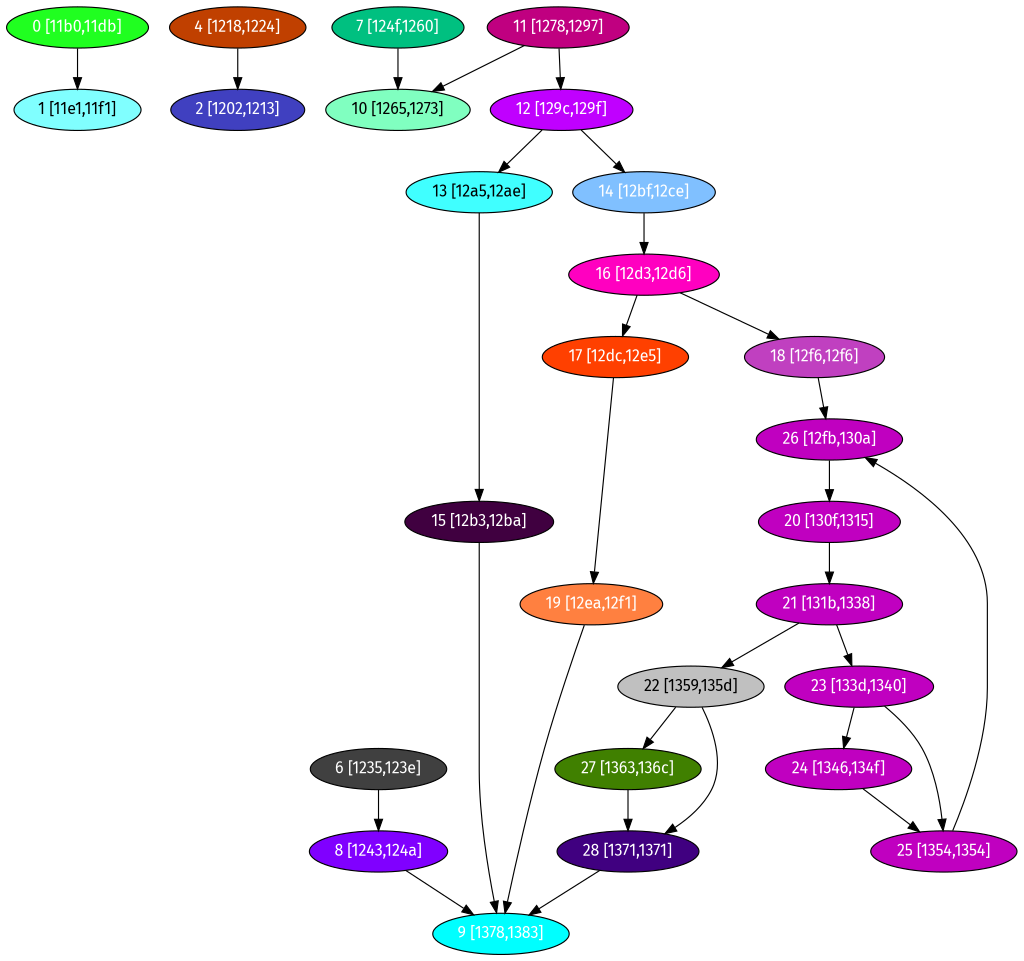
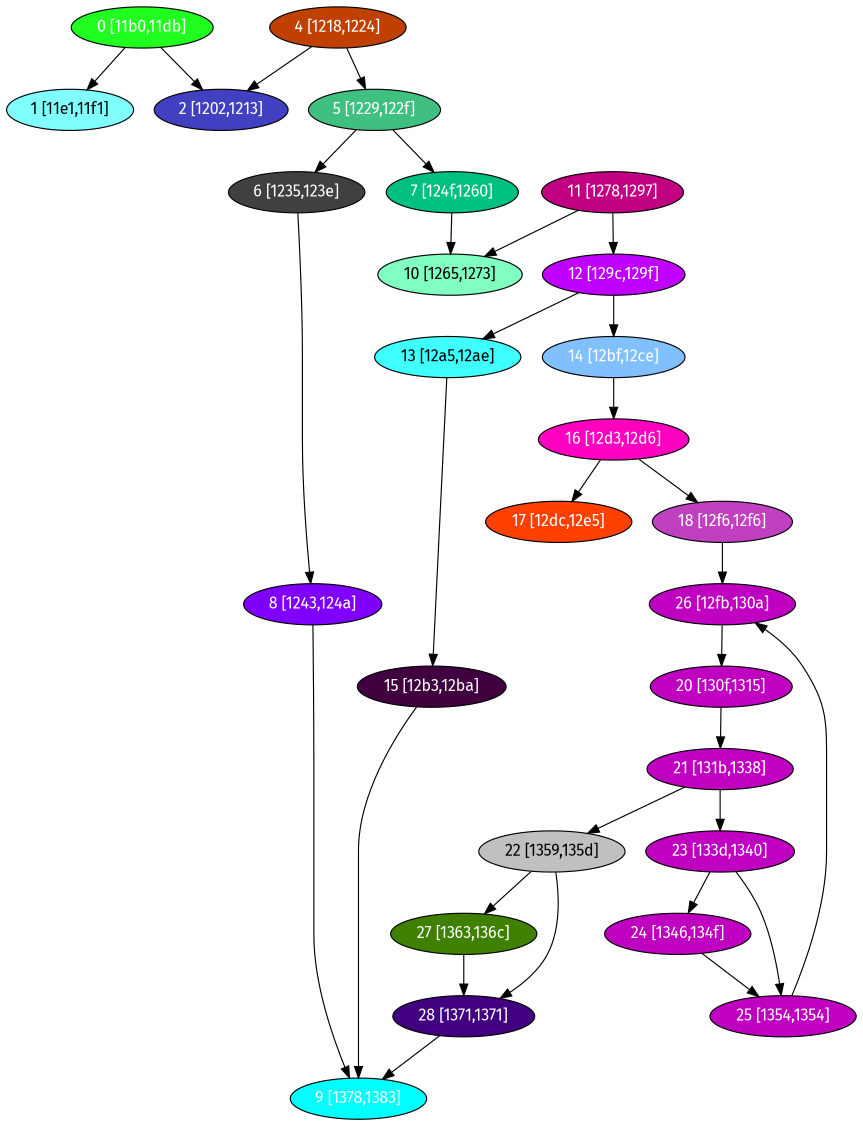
edge "0 [11b0,11db]" -> "2 [1202,1213]": added
node "5 [1229,122f]": added
node "19 [12ea,12f1]": removed
